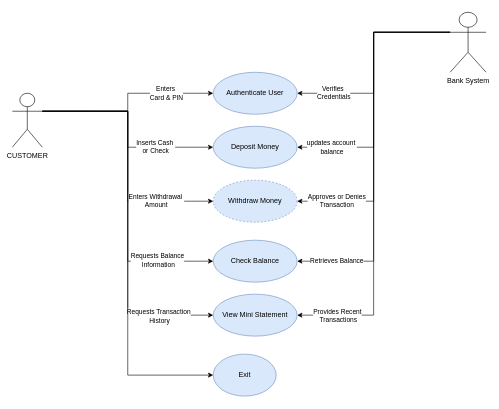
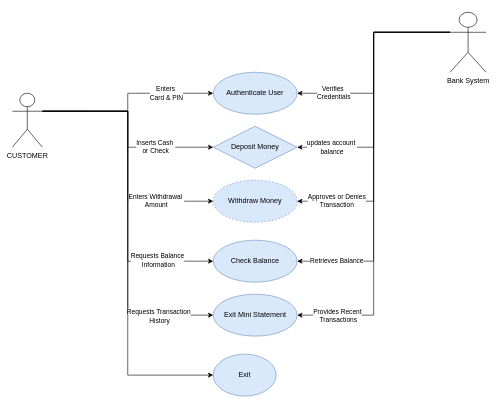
node "Deposit Money": shape ellipse -> diamond
node "View Mini Statement": label "View Mini Statement" -> "Exit Mini Statement"
